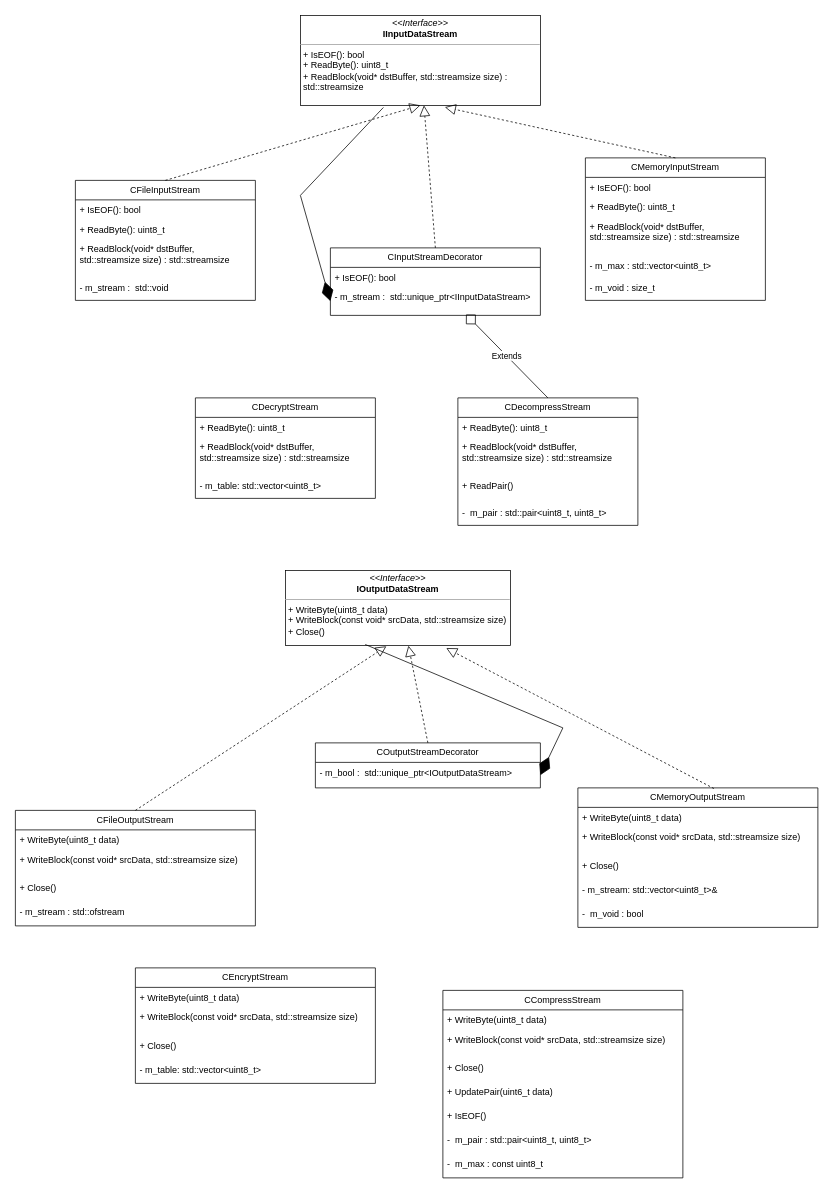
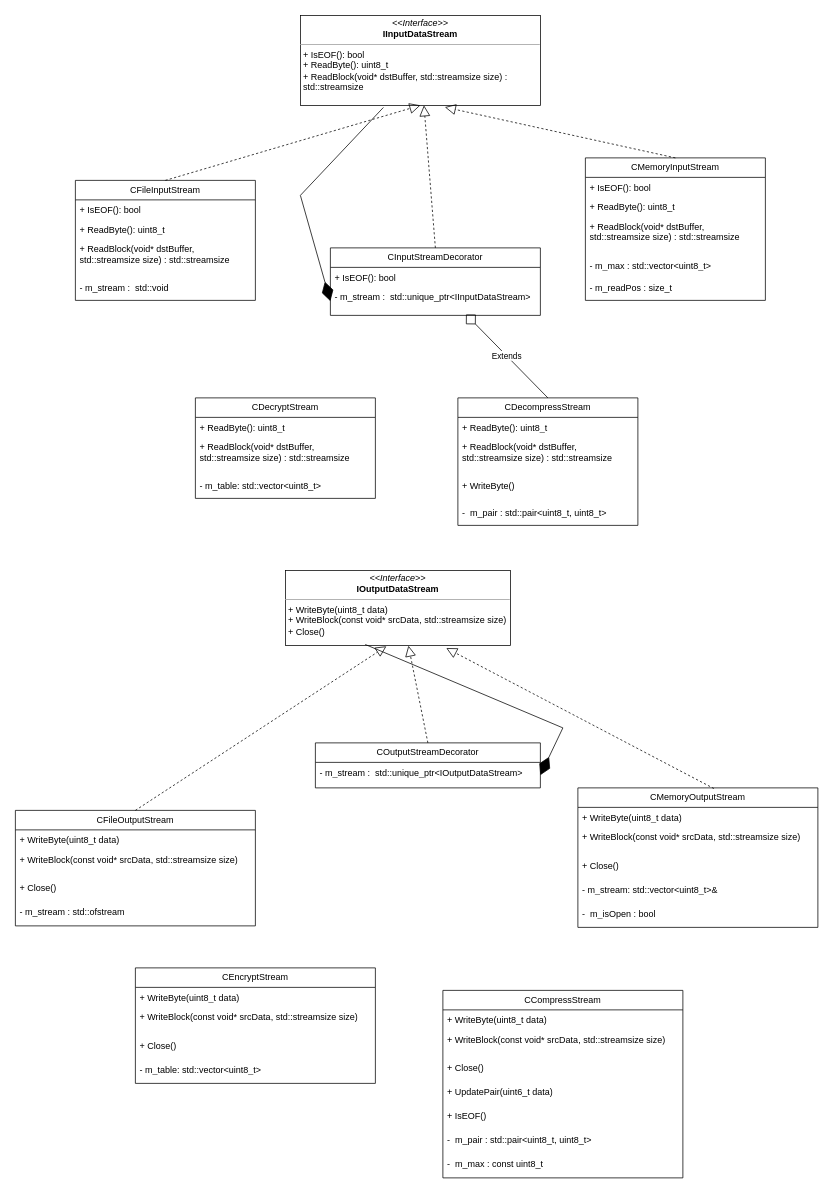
node "- m_void : size_t": label "- m_void : size_t" -> "- m_readPos : size_t"
node "+ ReadPair()": label "+ ReadPair()" -> "+ WriteByte()"
node "- m_bool : std::unique_ptr<IOutputDataStream>": label "- m_bool : std::unique_ptr<IOutputDataStream>" -> "- m_stream : std::unique_ptr<IOutputDataStream>"
node "- m_void : bool": label "- m_void : bool" -> "- m_isOpen : bool"
